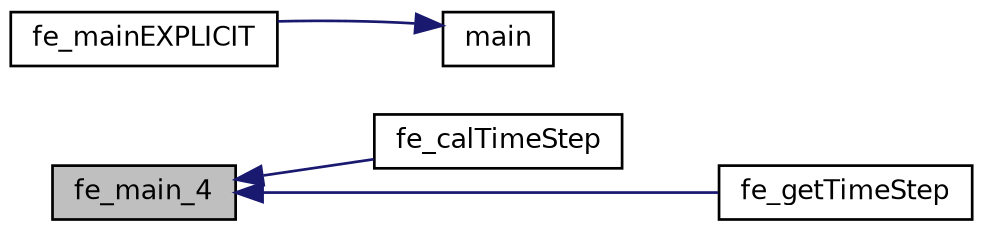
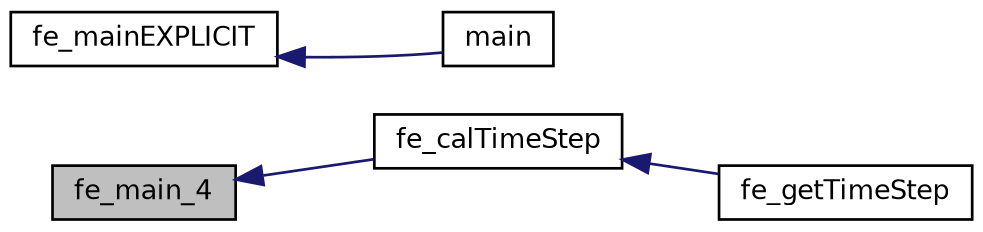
edge "fe_mainEXPLICIT" -> "main": reversed
edge "fe_getTimeStep" -> "fe_main_4": now "fe_getTimeStep" -> "fe_calTimeStep"
